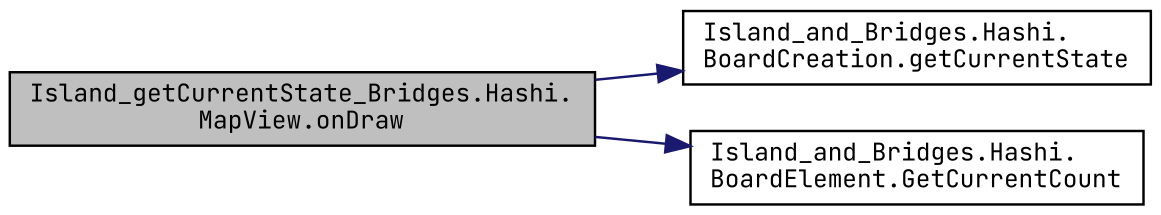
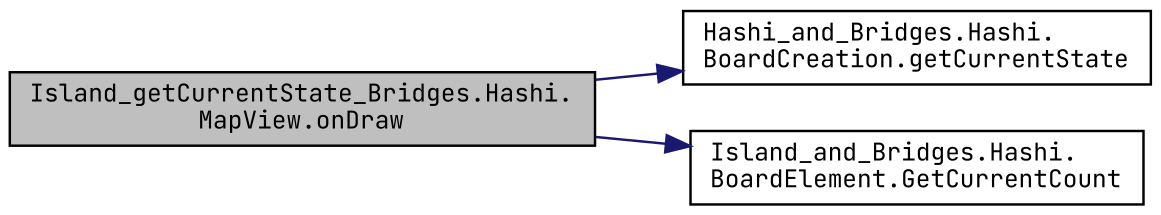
node "Island_and_Bridges.Hashi. BoardCreation.getCurrentState": label "Island_and_Bridges.Hashi. BoardCreation.getCurrentState" -> "Hashi_and_Bridges.Hashi. BoardCreation.getCurrentState"
